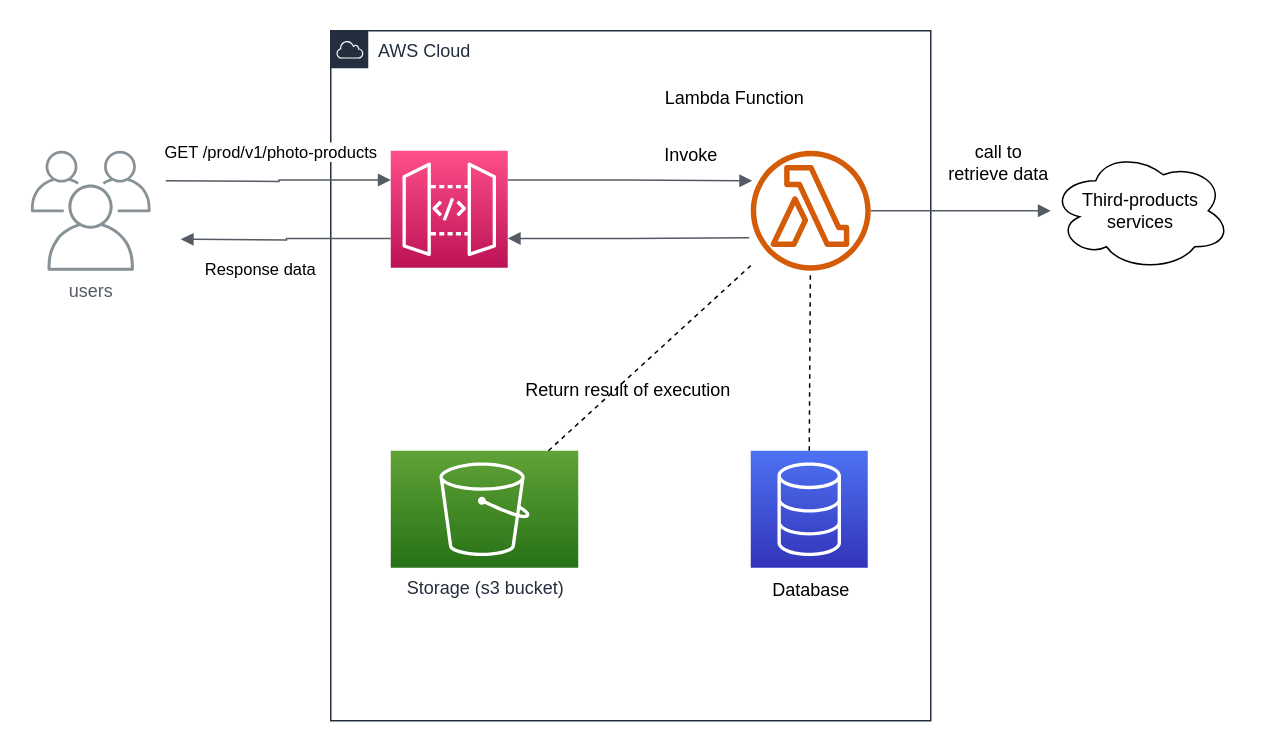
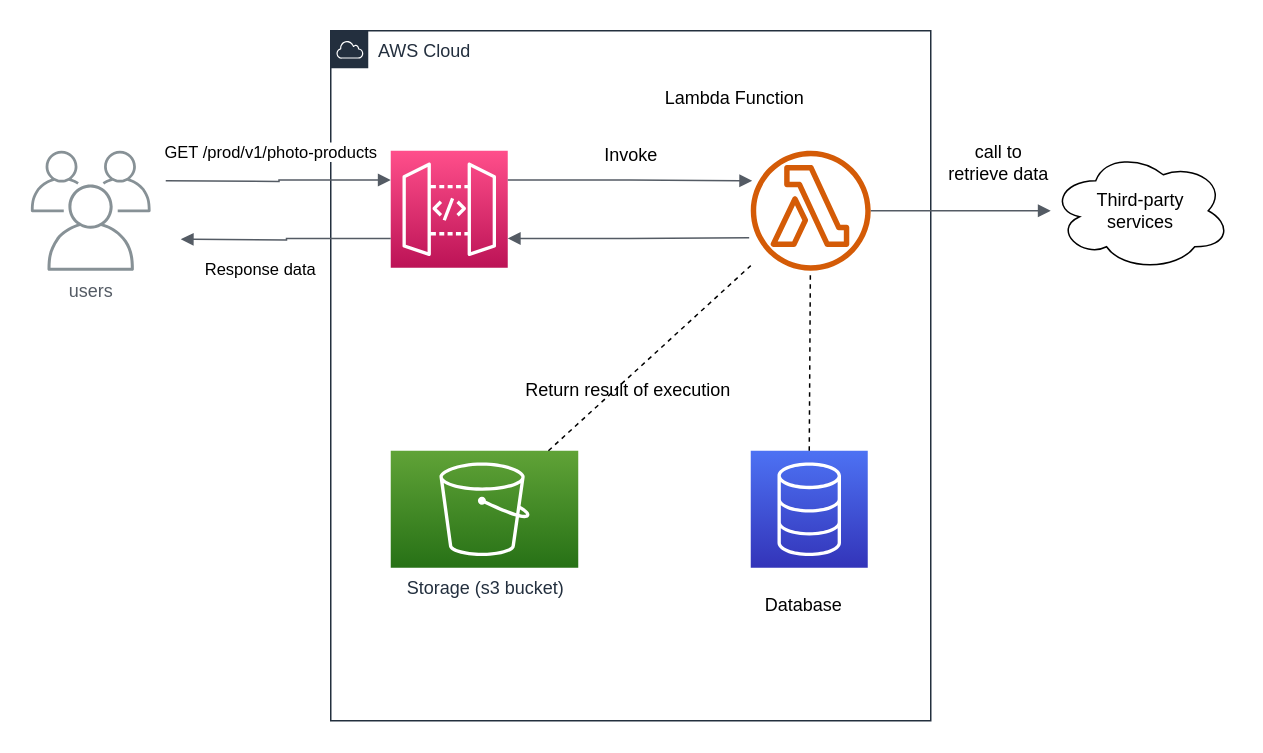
node "Invoke": moved (691, 155) -> (631, 155)
node "Third-products services": label "Third-products services" -> "Third-party services"
node "Database": moved (811, 590) -> (803, 605)
